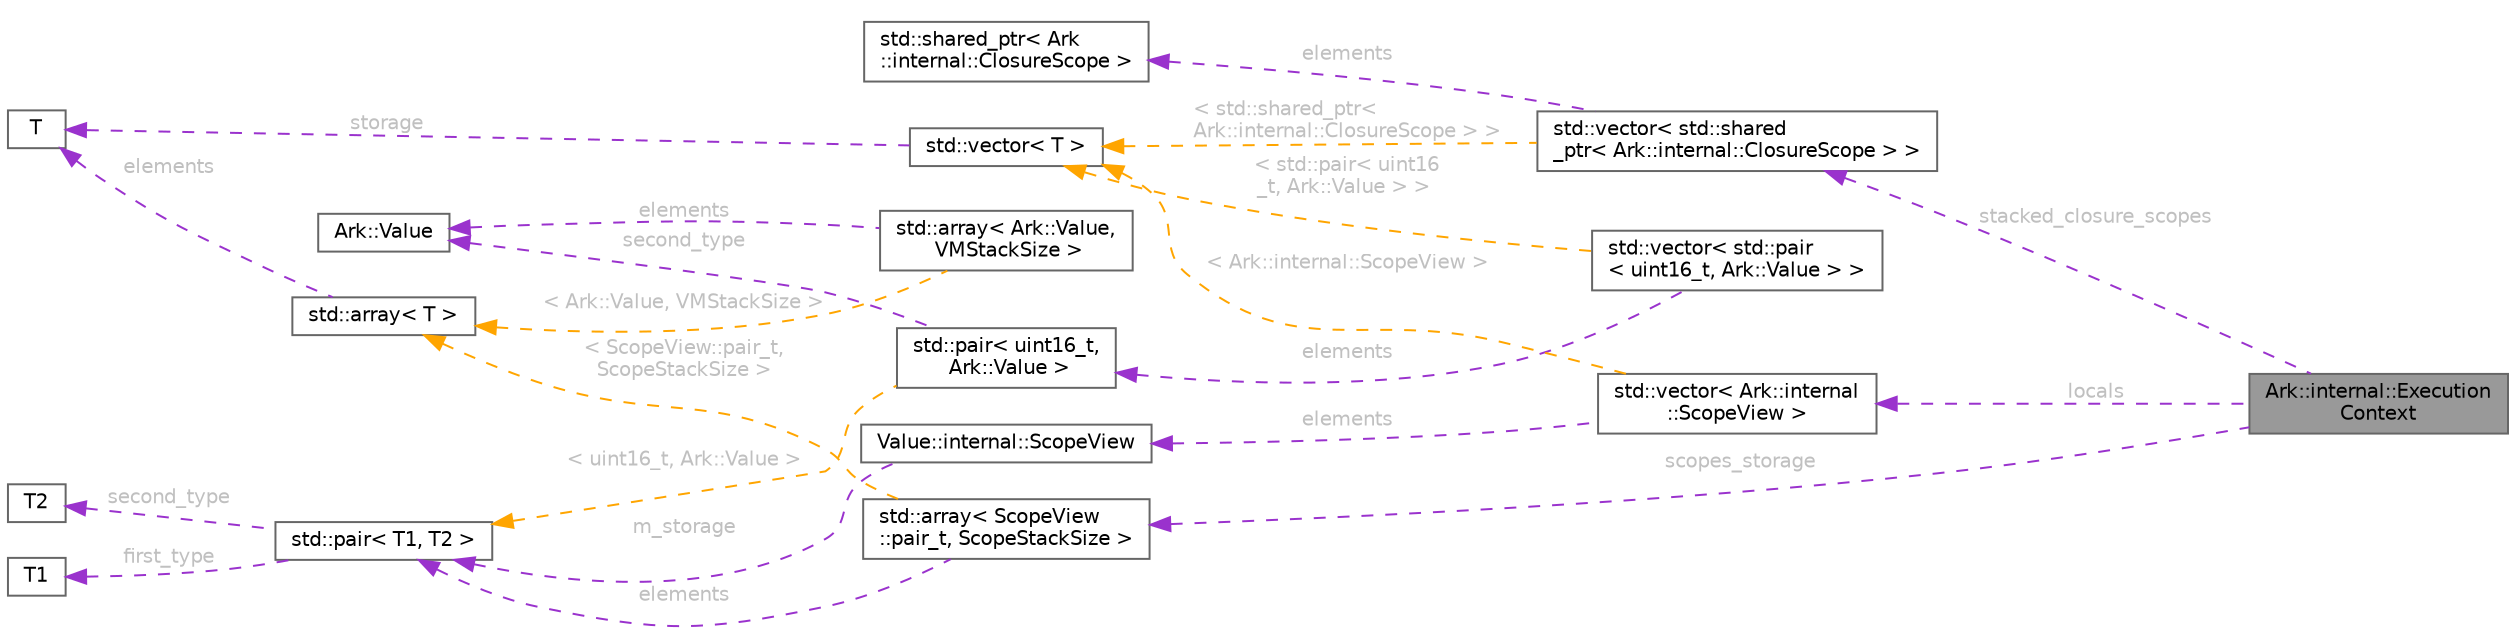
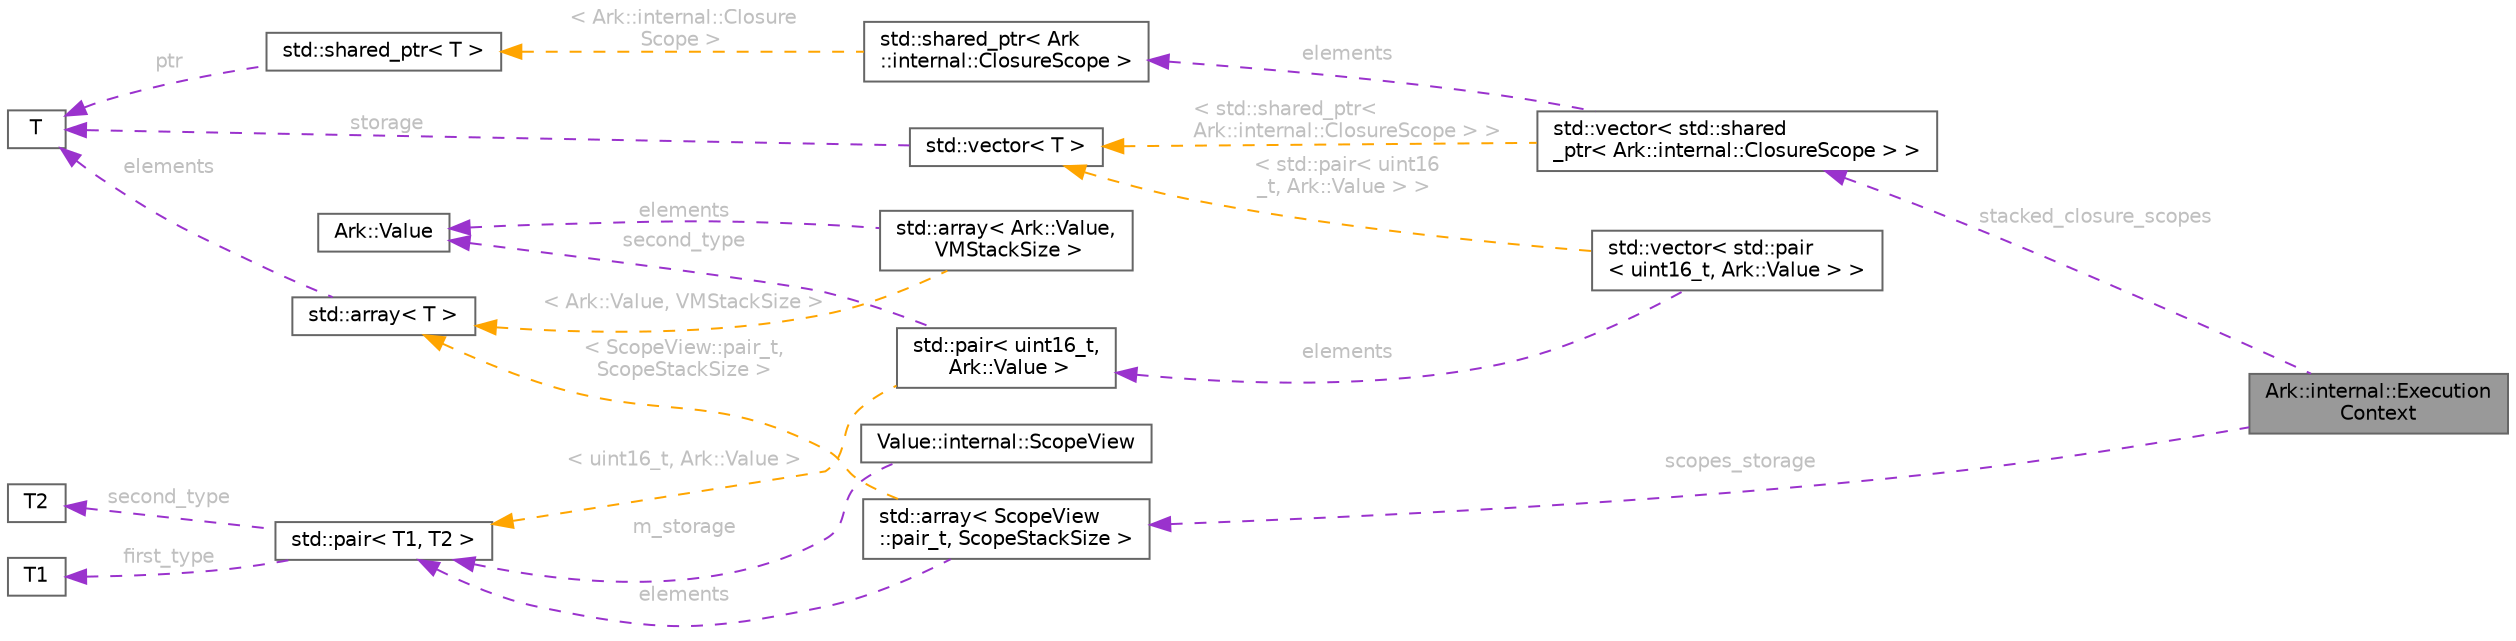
node "std::shared_ptr< T >": added
node "std::vector< Ark::internal ::ScopeView >": removed
